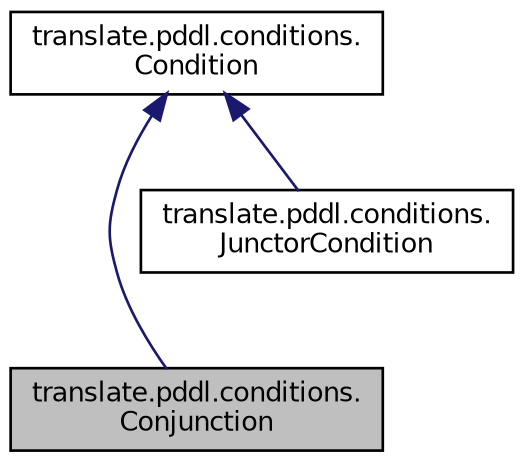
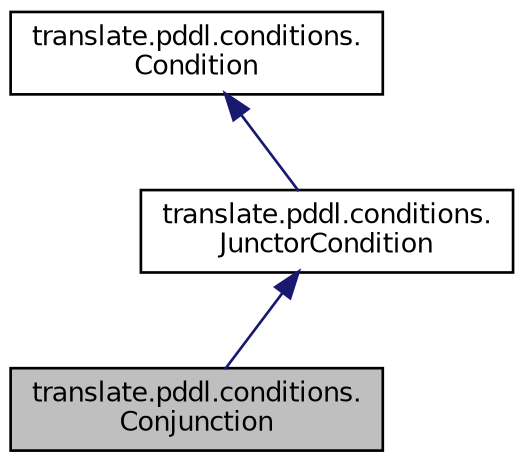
edge "translate.pddl.conditions. Conjunction" -> "translate.pddl.conditions. Condition": now "translate.pddl.conditions. Conjunction" -> "translate.pddl.conditions. JunctorCondition"
